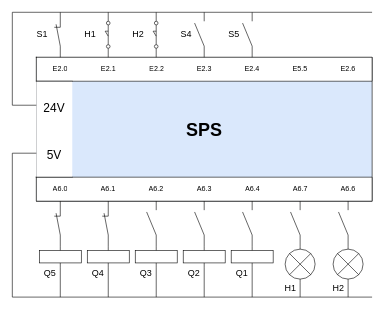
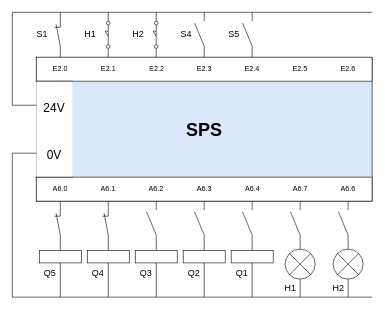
node "E5.5": label "E5.5" -> "E2.5"
node "5V": label "5V" -> "0V"
